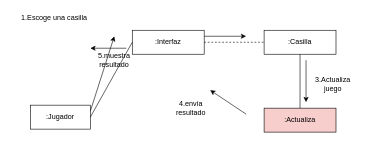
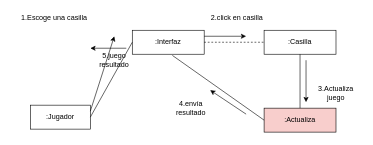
node "2.click en casilla": added
node "5.muestra resultado": label "5.muestra resultado" -> "5.juego resultado"
node "3.Actualiza juego": moved (333, 84) -> (336, 93)
edge ":Interfaz" -- ":Actualiza": added
